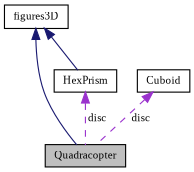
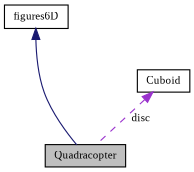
node "figures3D": label "figures3D" -> "figures6D"
node "HexPrism": removed
